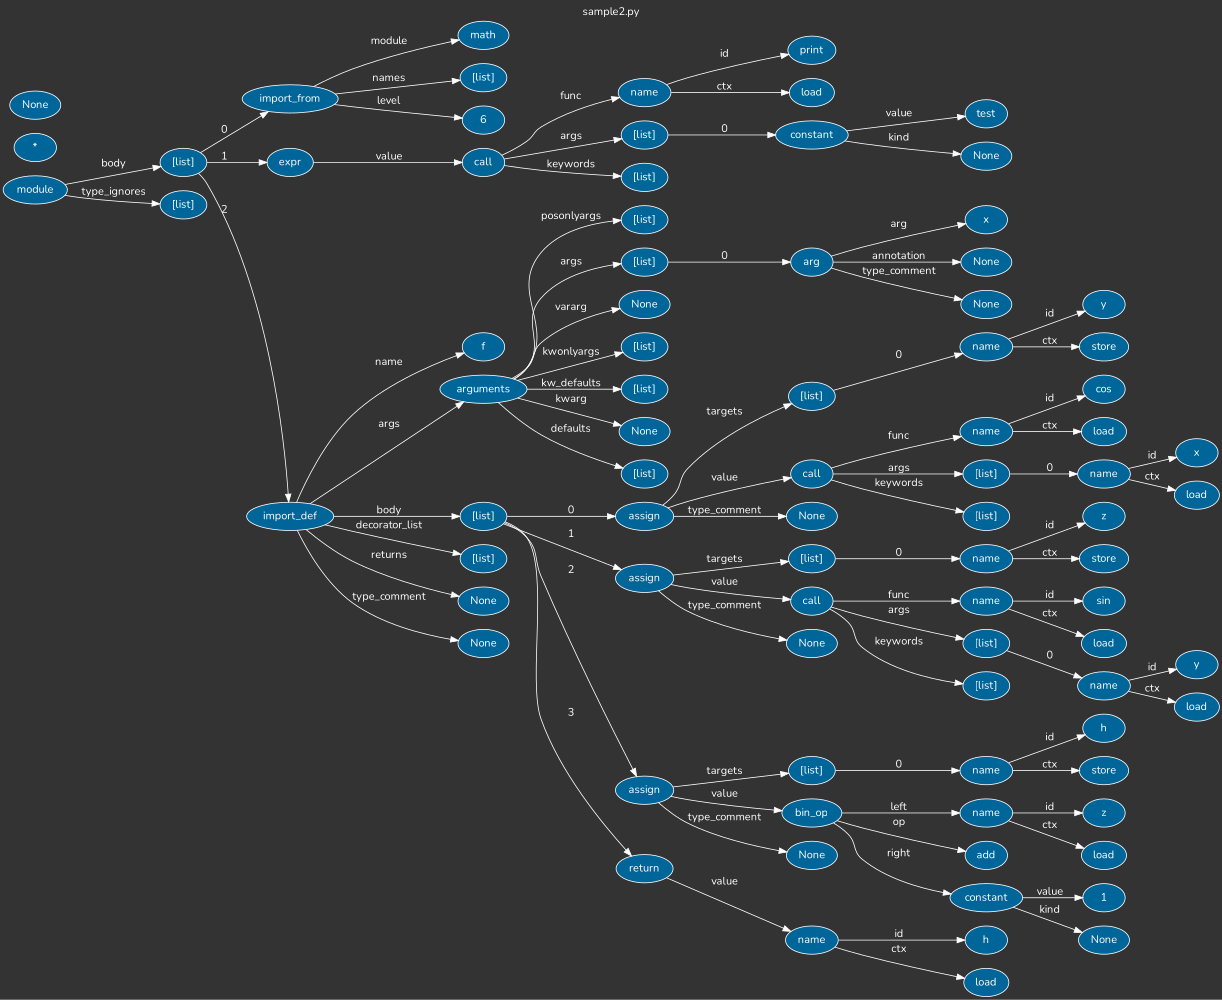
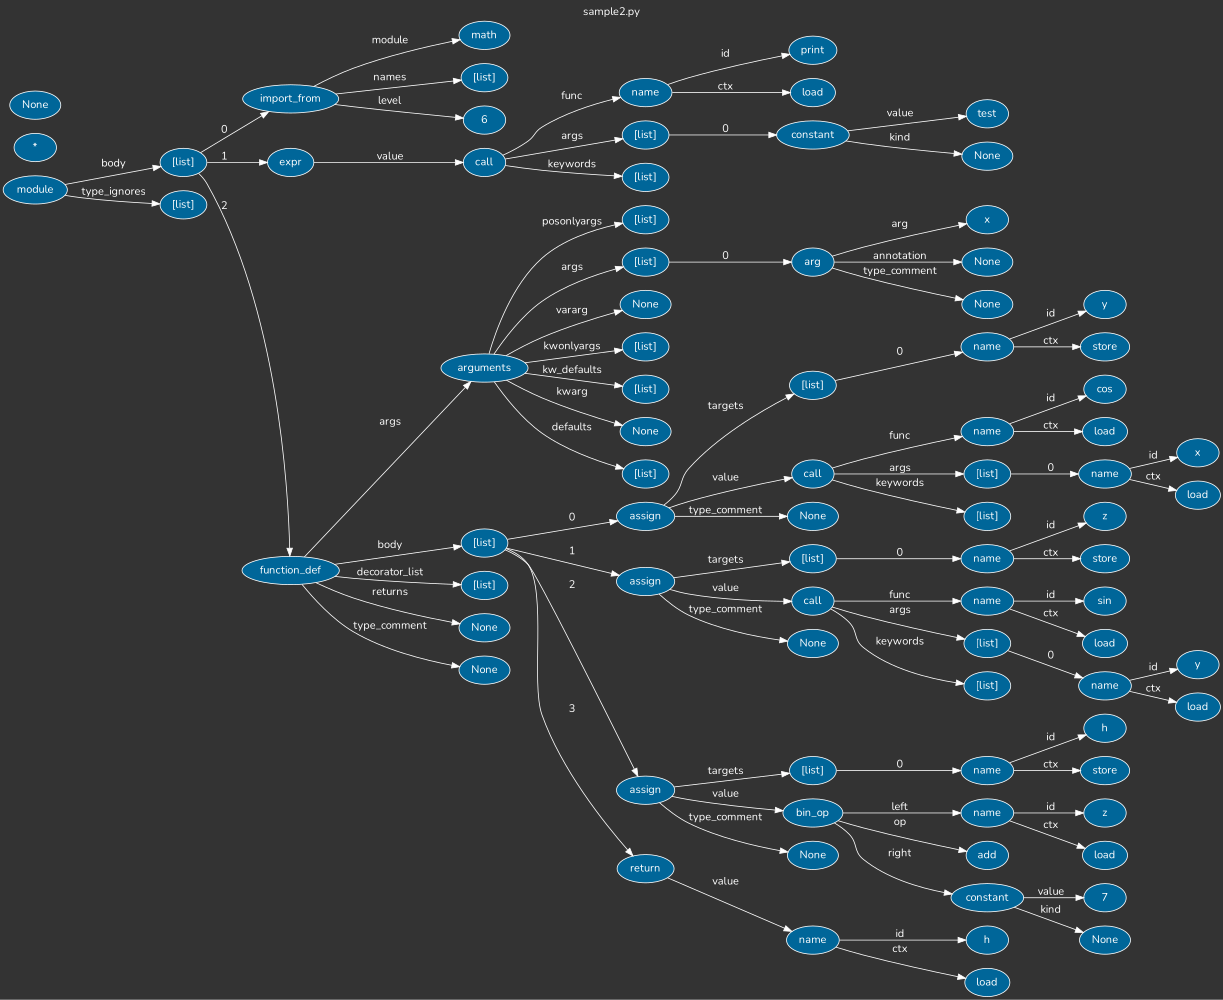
node "f": removed
node "import_def": label "import_def" -> "function_def"
node "1": label "1" -> "7"
